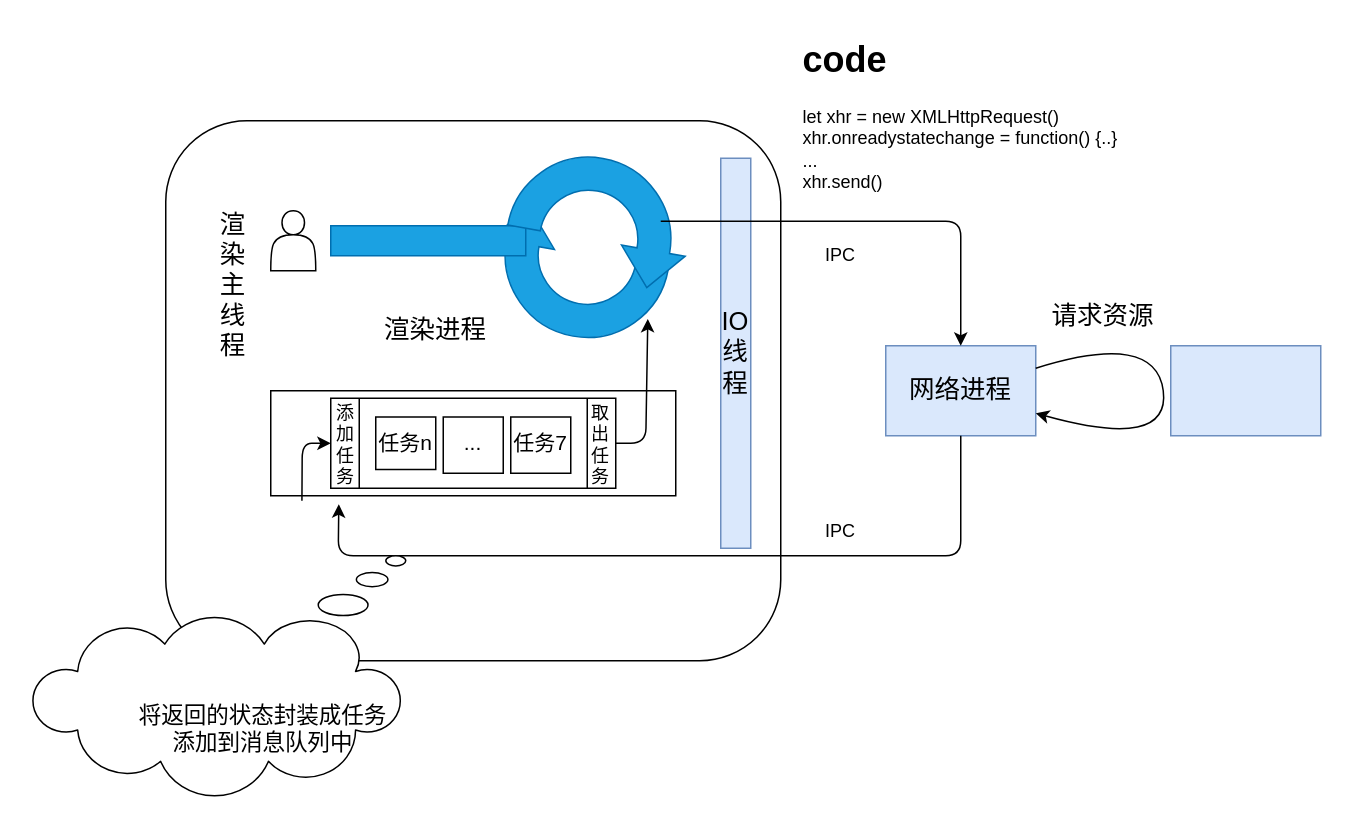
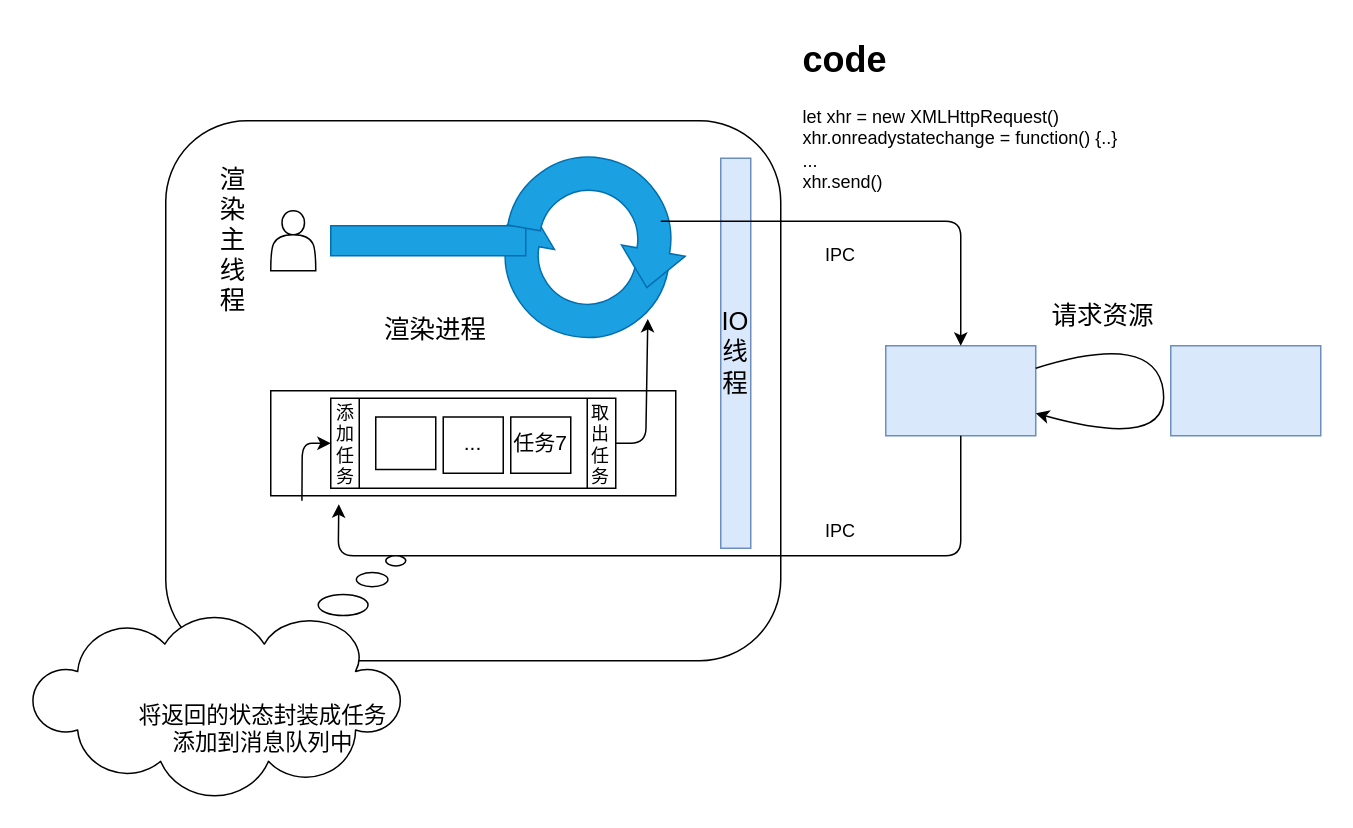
node "渲染主线程": moved (233, 286) -> (233, 241)
node "网络进程": removed
node "任务n": removed
